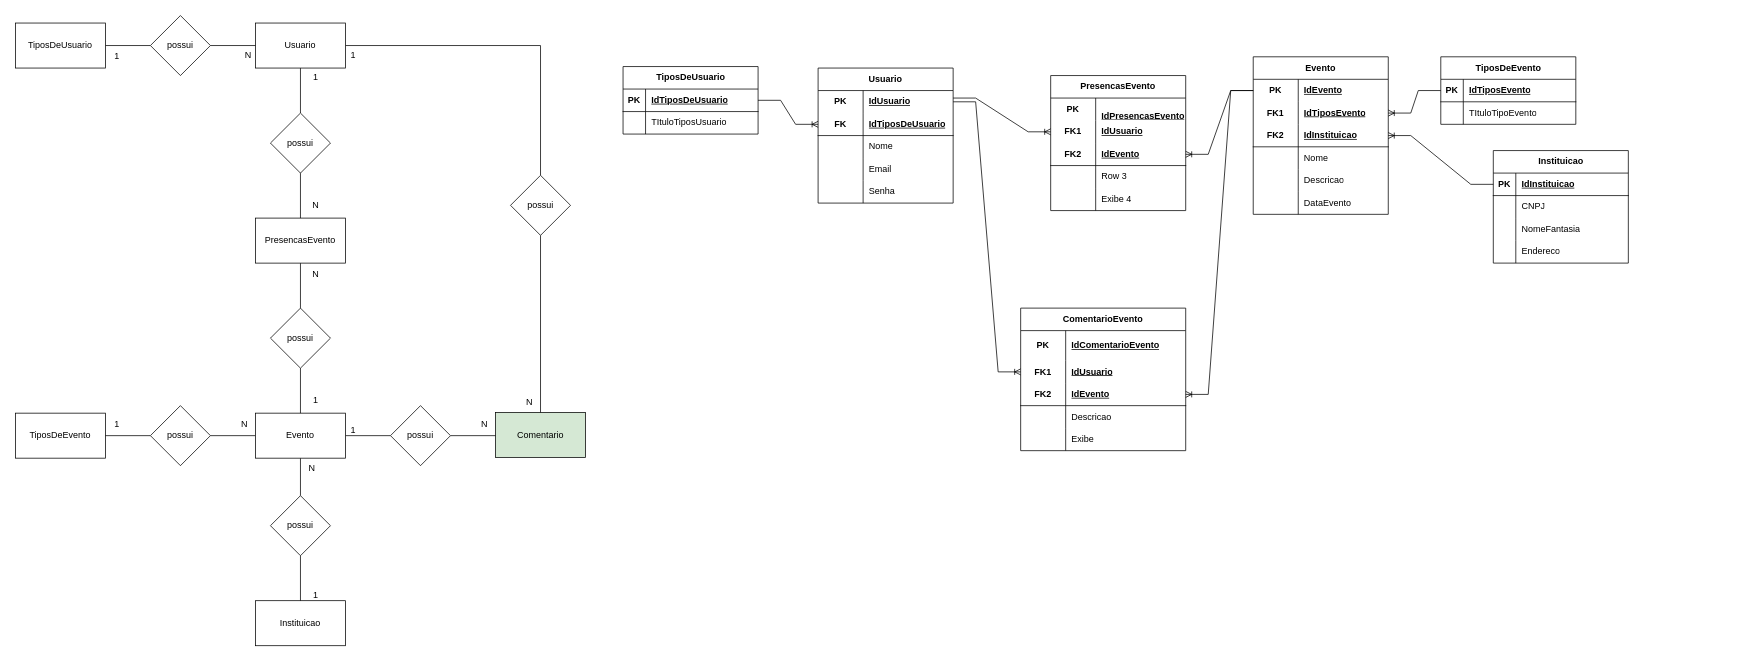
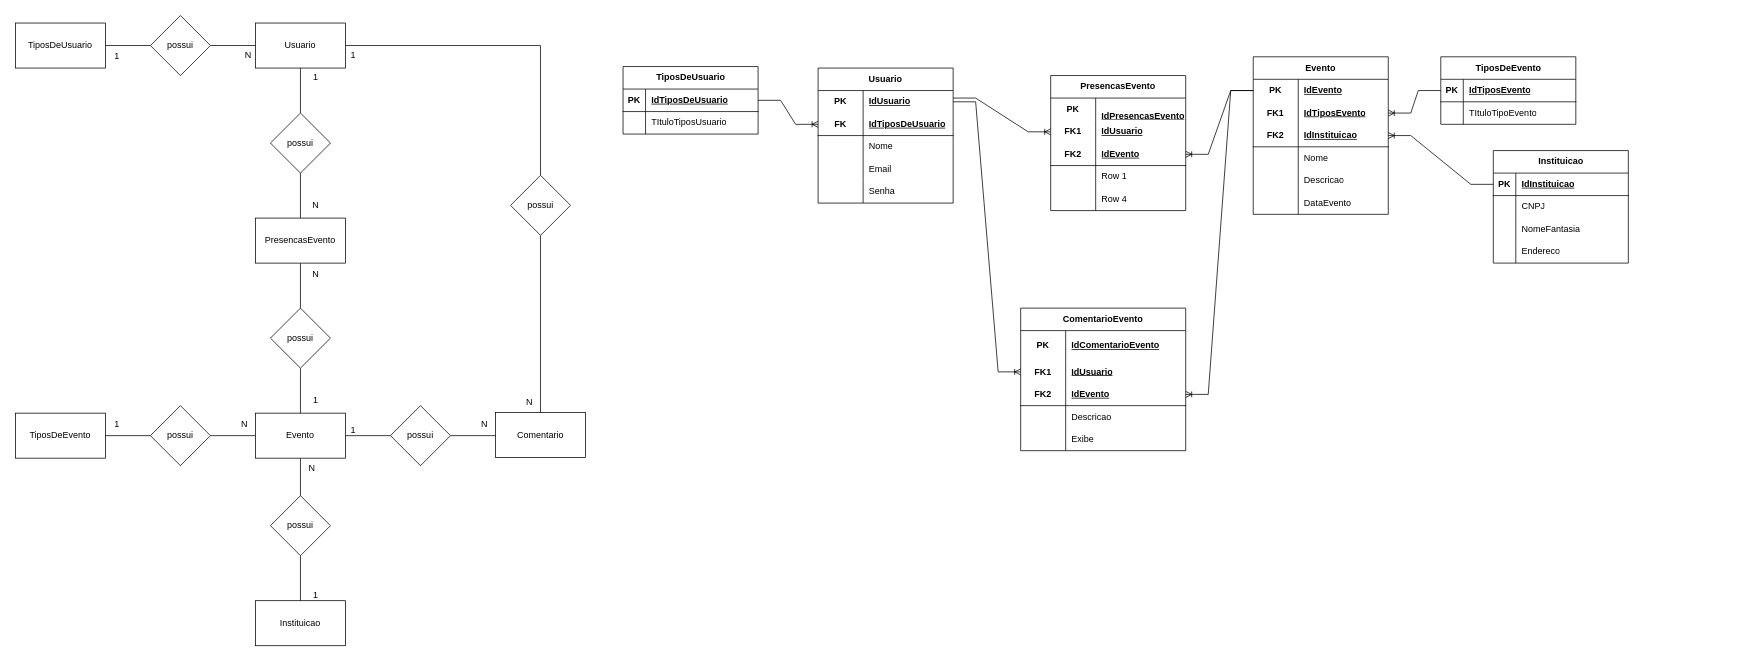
node "Row 3": label "Row 3" -> "Row 1"
node "Exibe 4": label "Exibe 4" -> "Row 4"
node "Comentario": fillcolor #d5e8d4 -> #ffffff
